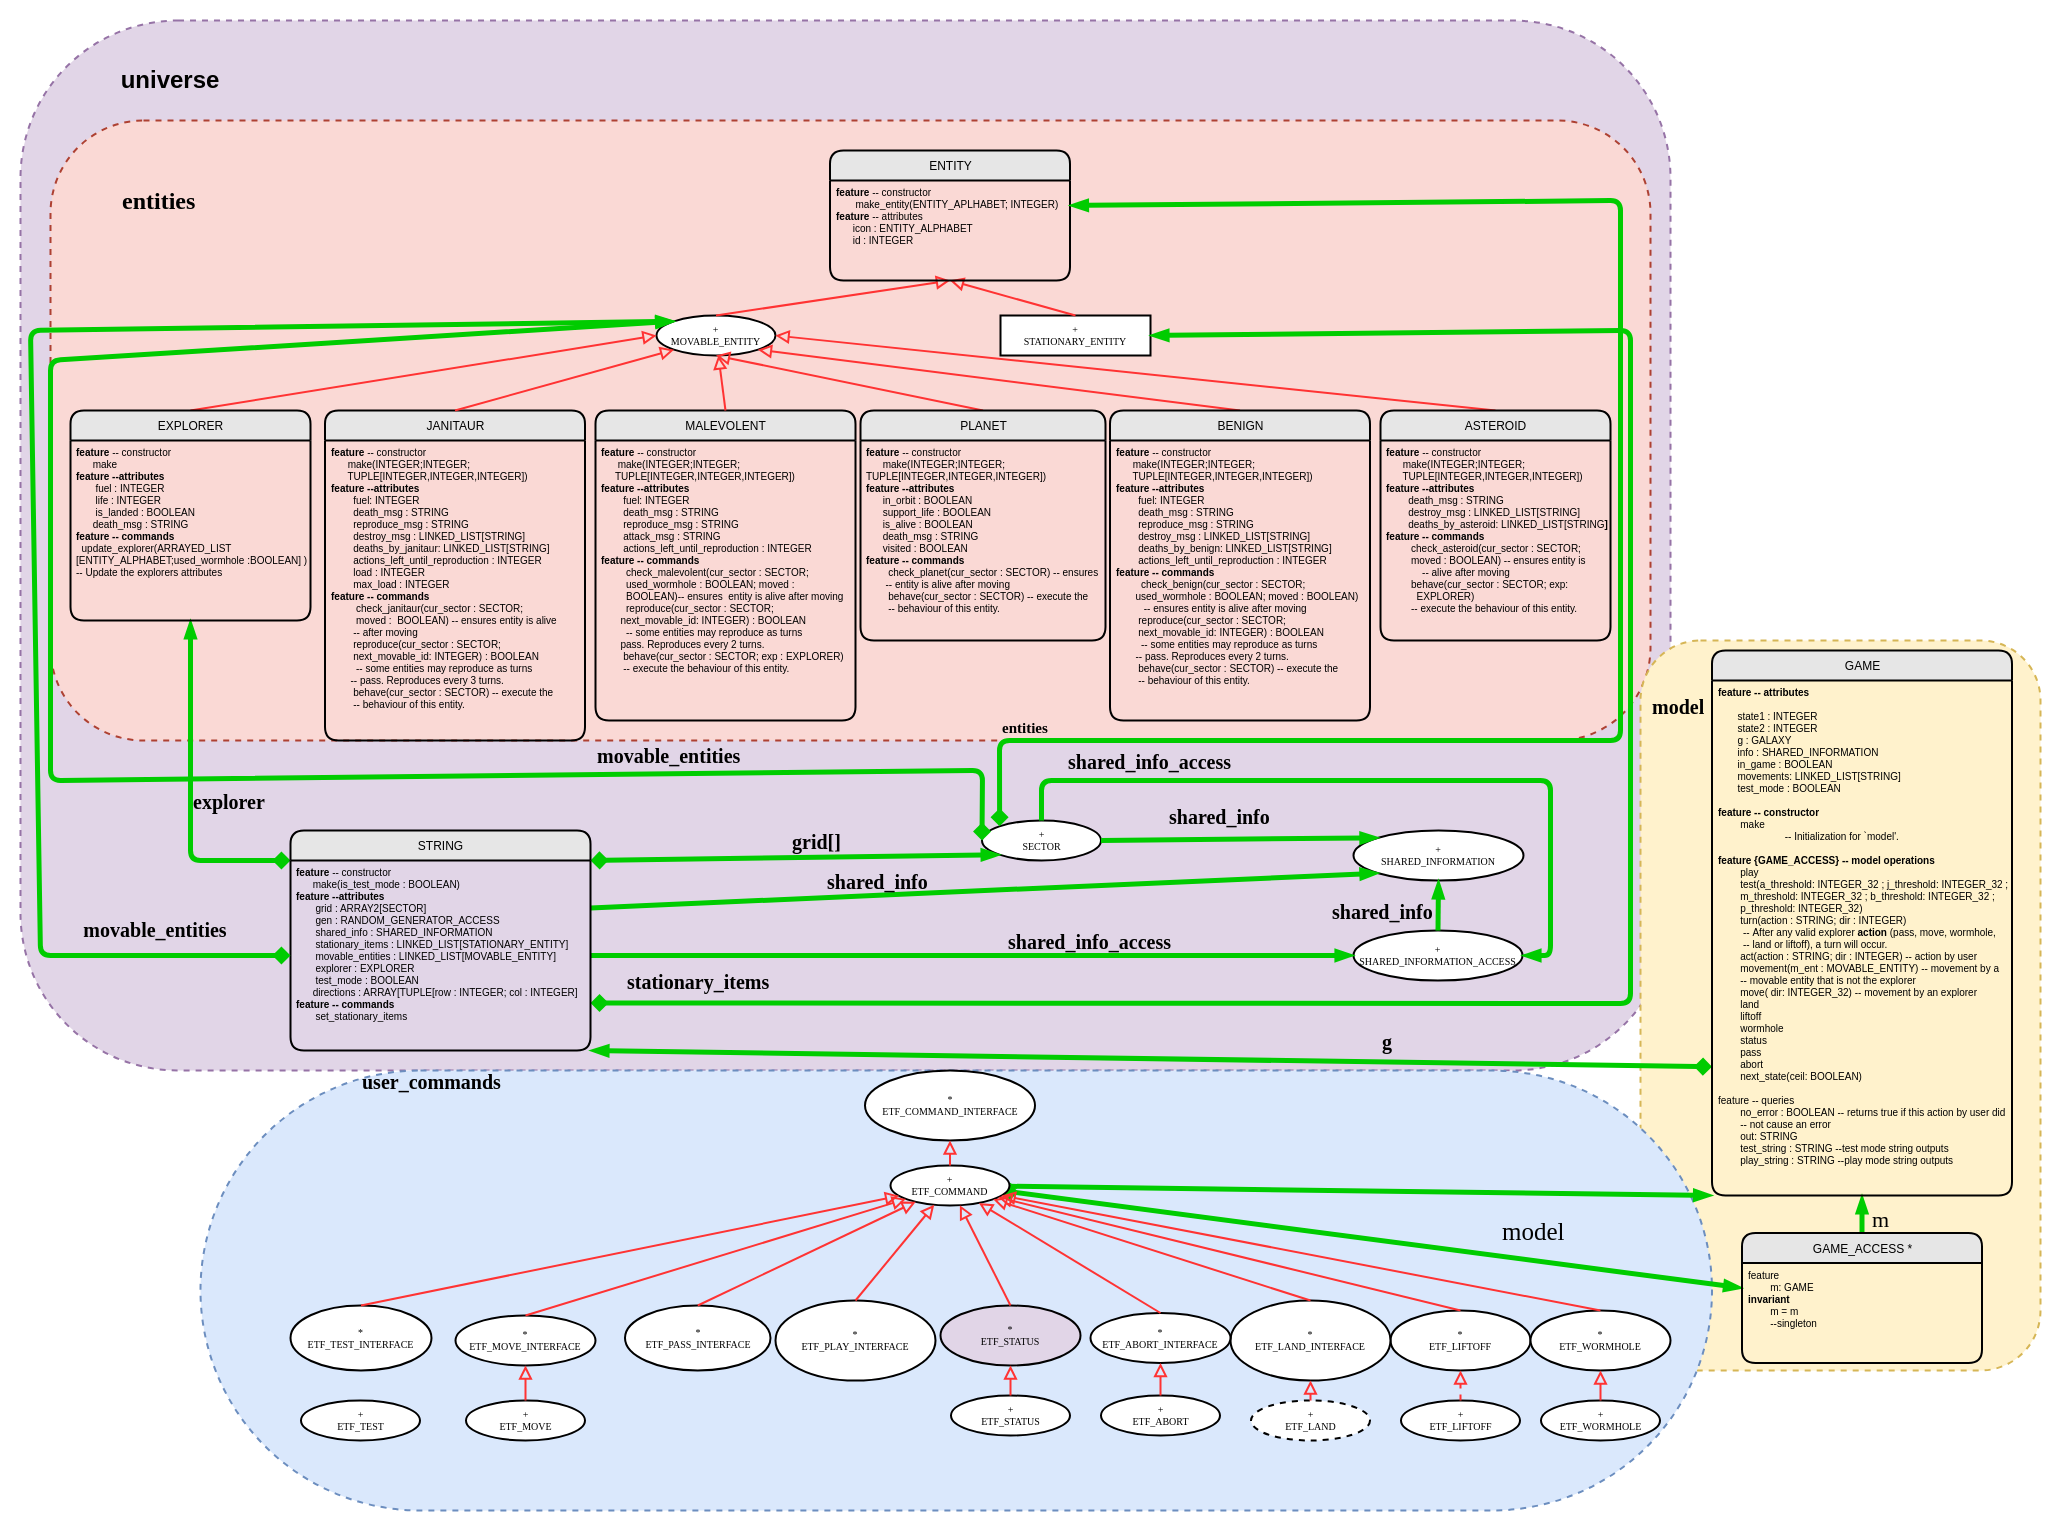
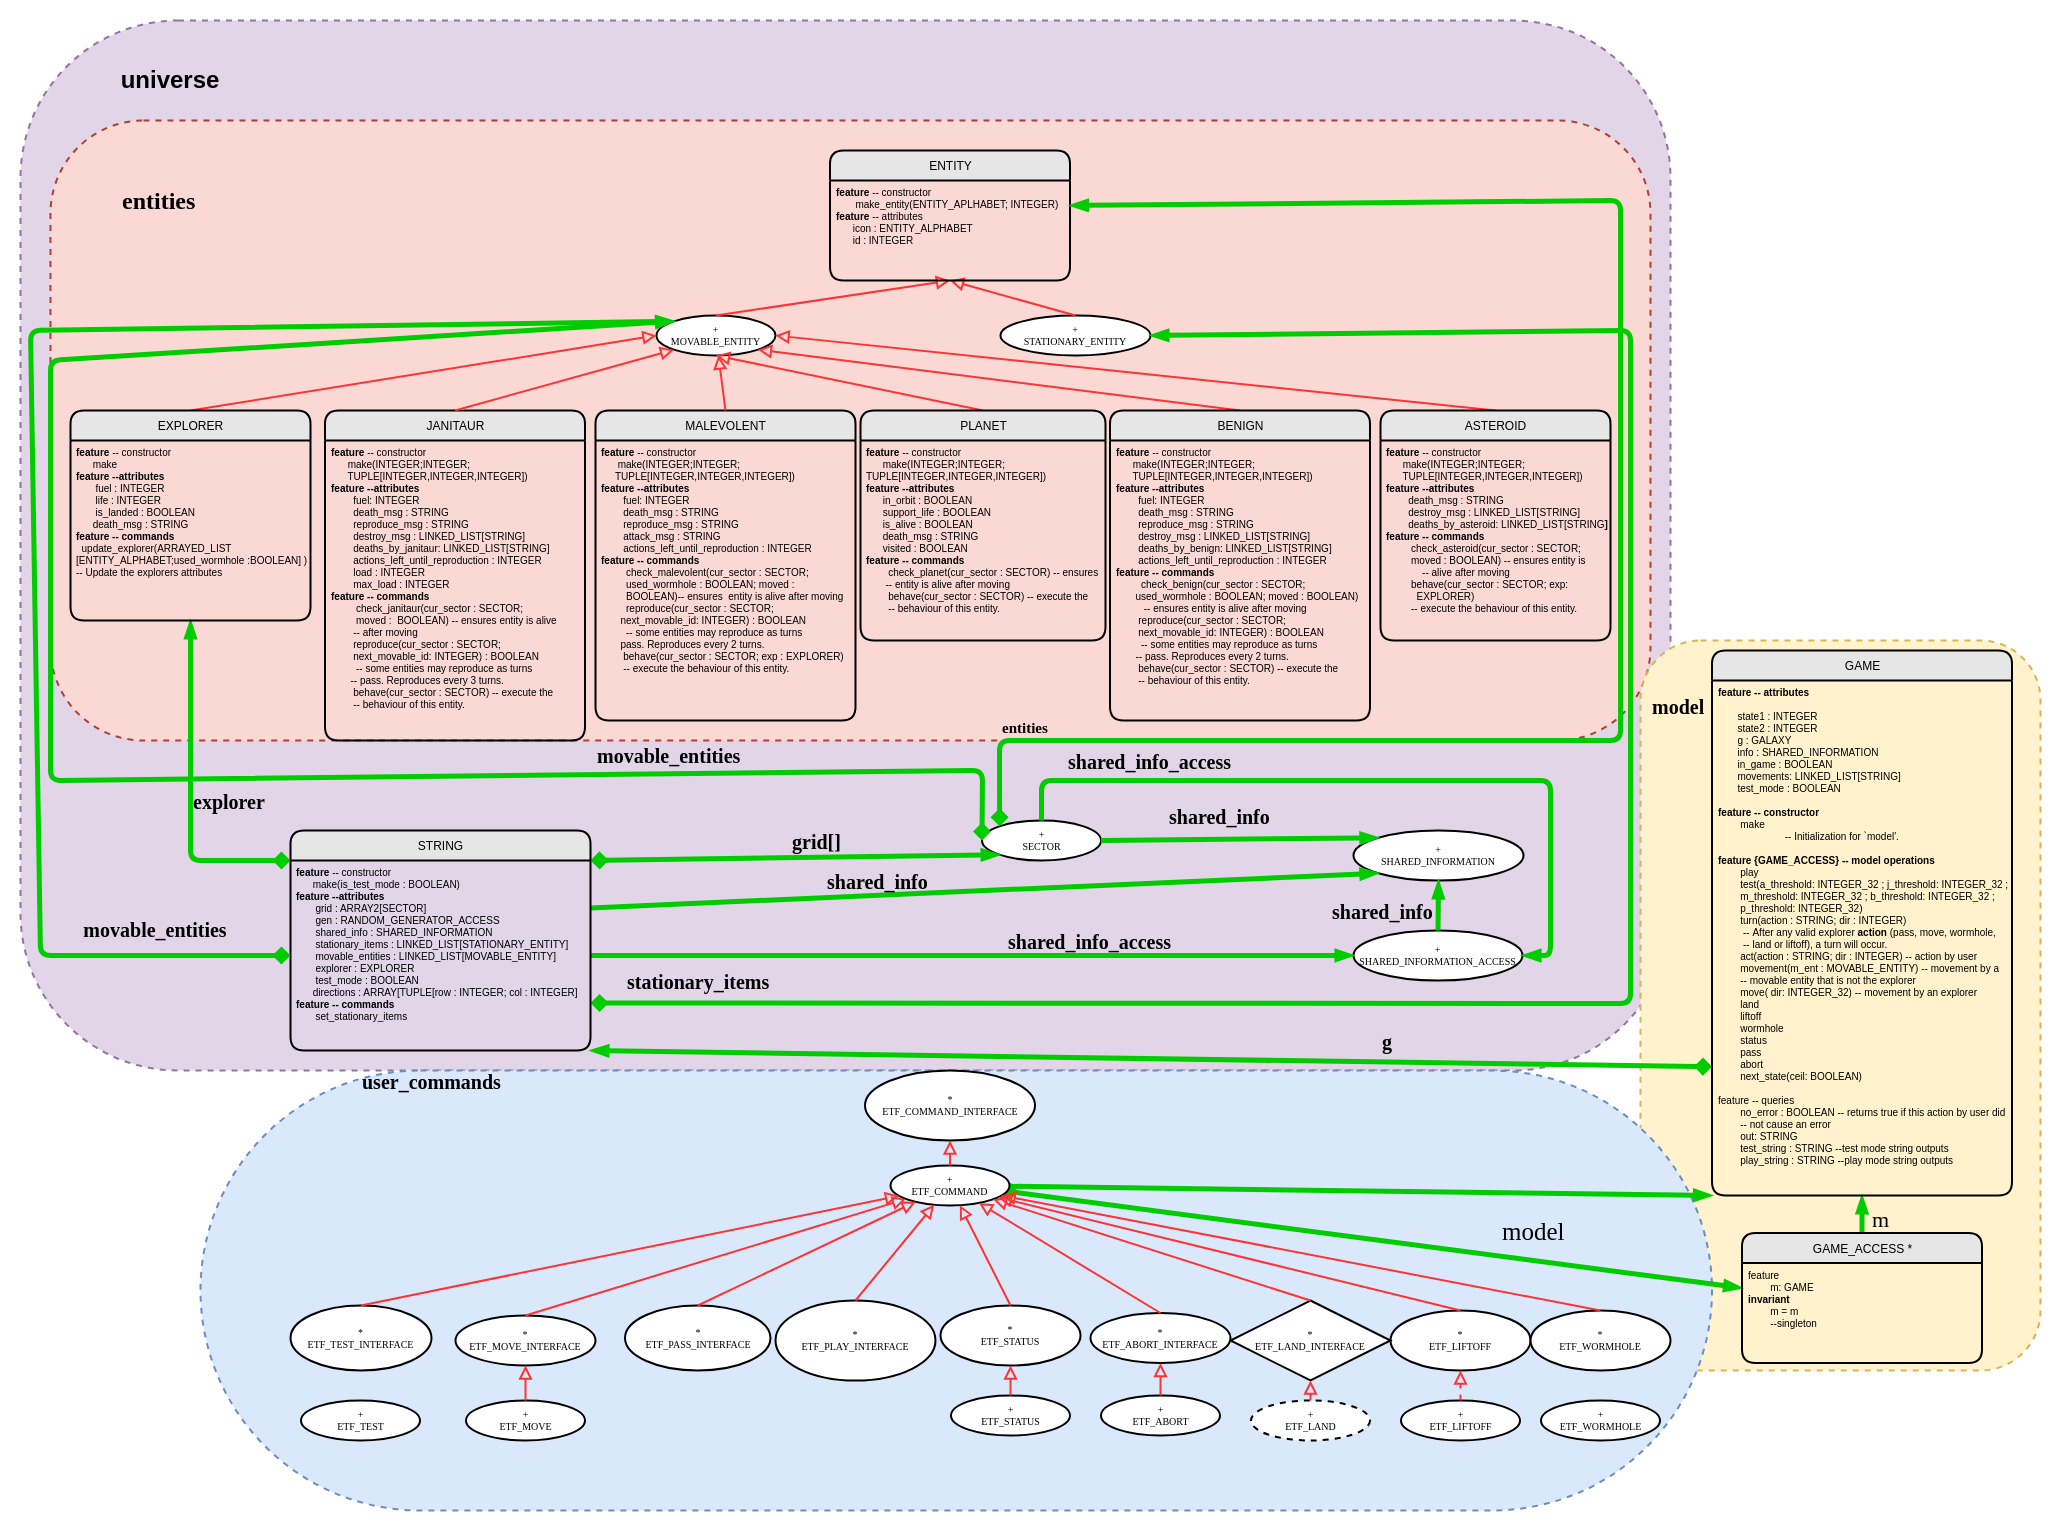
node "+ STATIONARY_ENTITY": shape rectangle -> ellipse
node "* ETF_STATUS": fillcolor #e1d5e7 -> #ffffff
node "* ETF_LAND_INTERFACE": shape ellipse -> diamond
edge "+ ETF_WORMHOLE" -> "* ETF_WORMHOLE": removed
